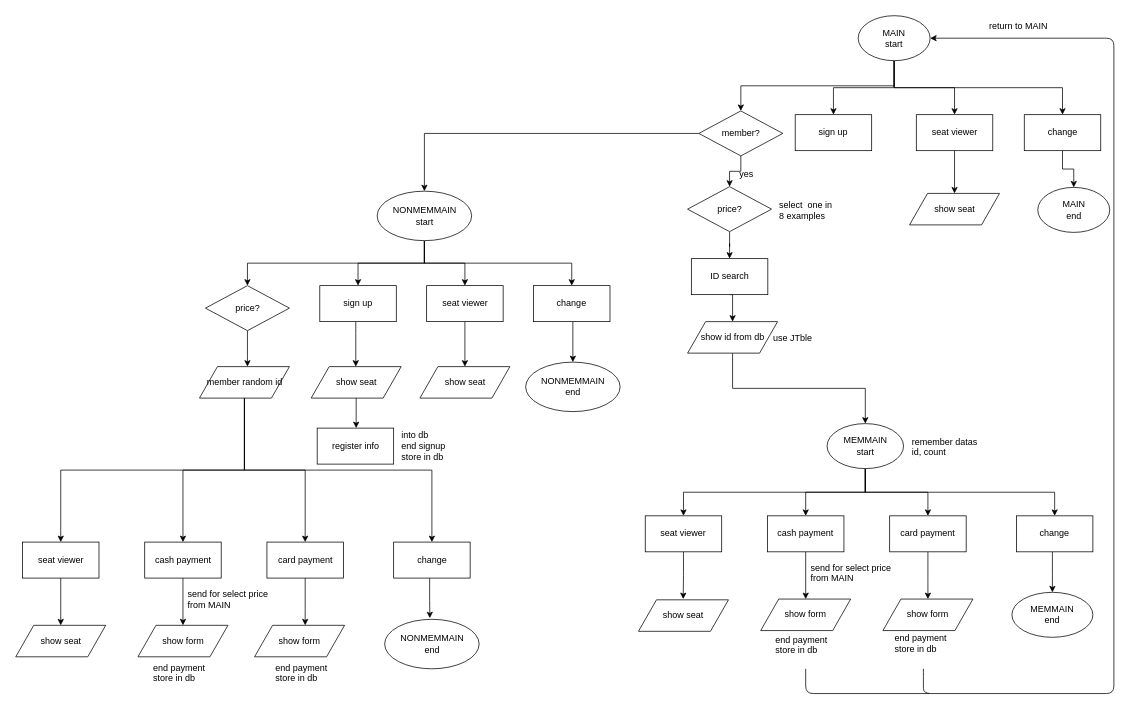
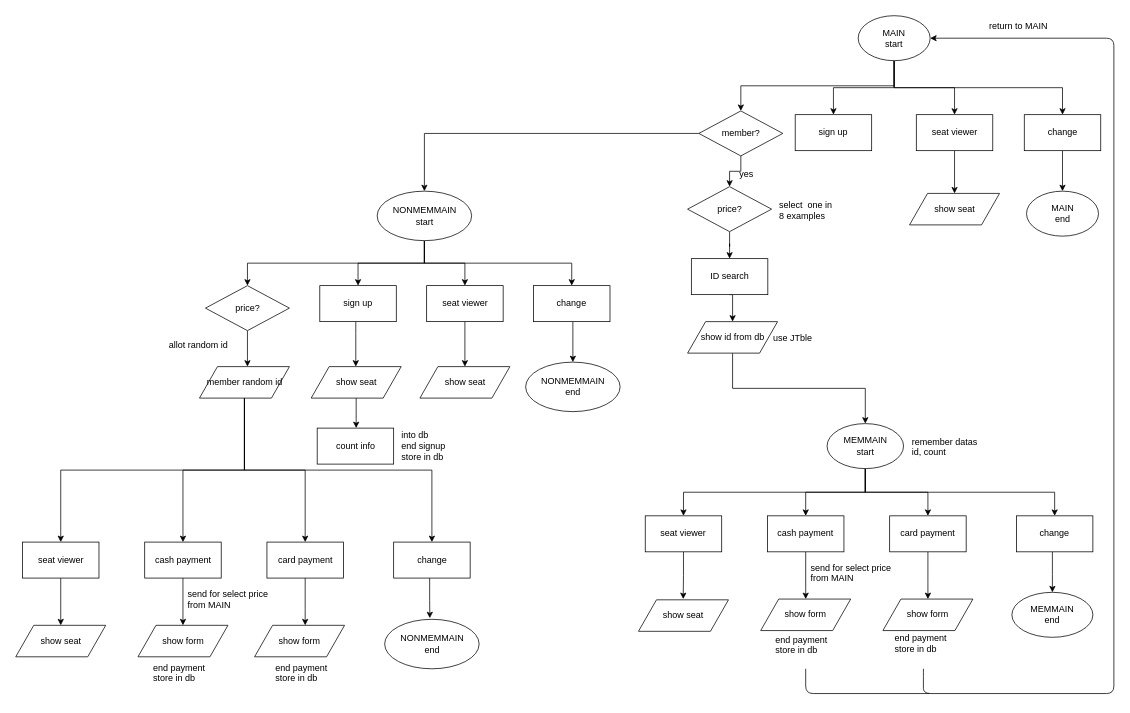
node "MAIN end": moved (1074, 210) -> (1063, 213)
node "allot random id": added
node "register info": label "register info" -> "count info"
